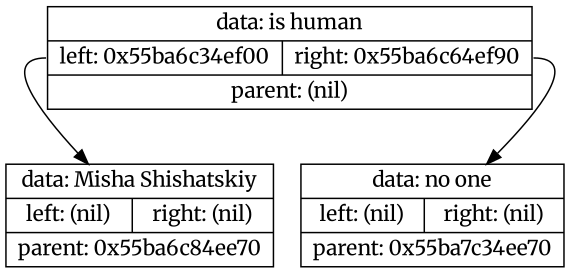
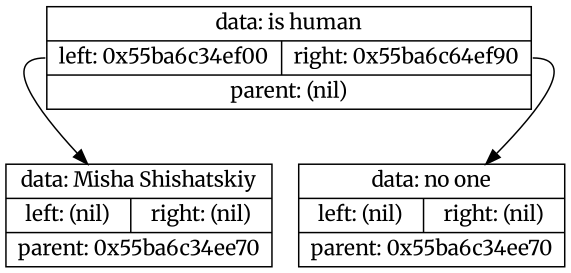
node "data: Misha Shishatskiy": text "parent: 0x55ba6c84ee70" -> "parent: 0x55ba6c34ee70"
node "data: no one": text "parent: 0x55ba7c34ee70" -> "parent: 0x55ba6c34ee70"
